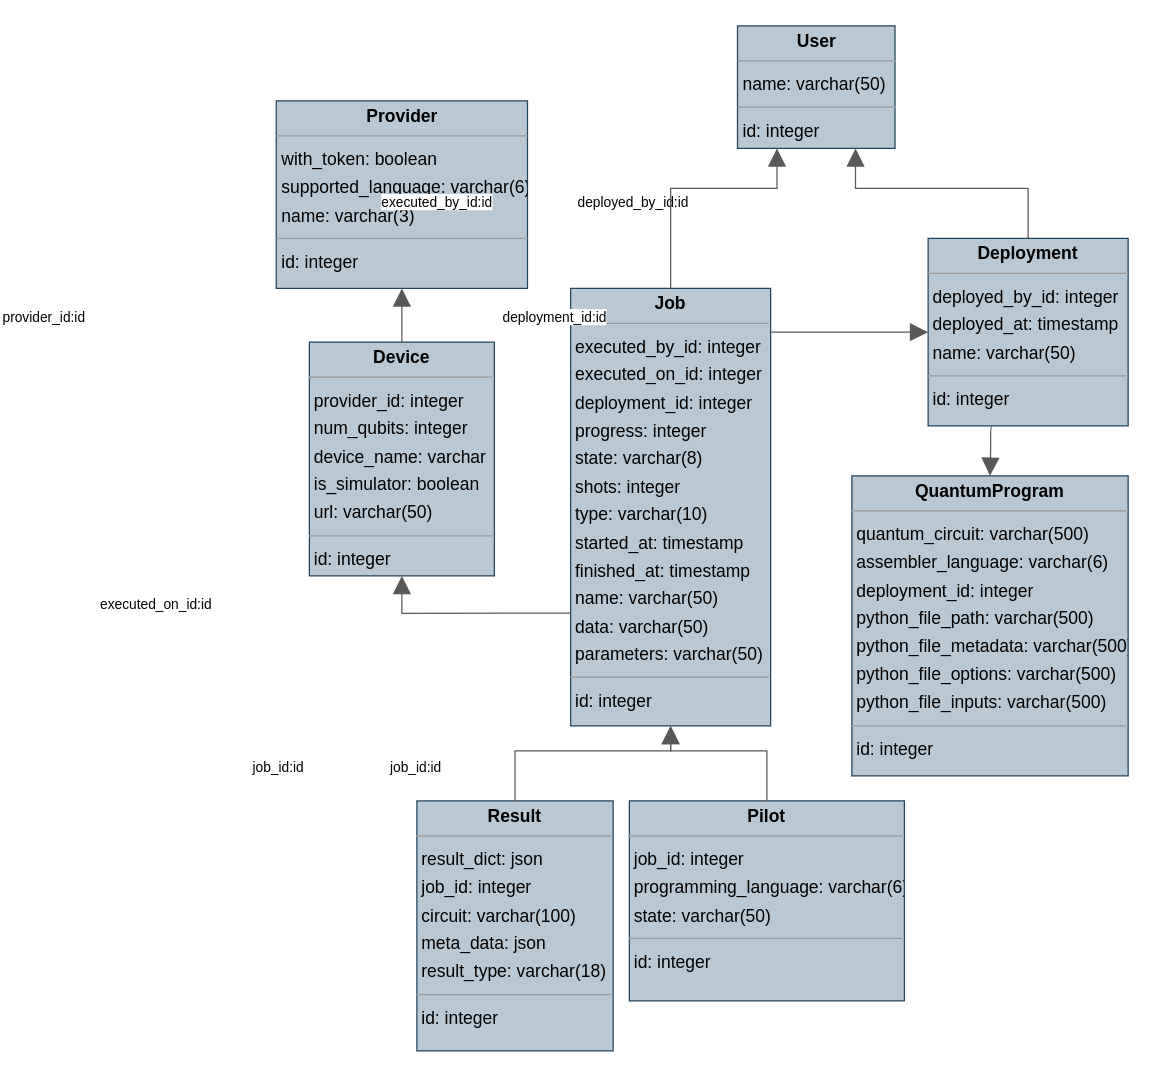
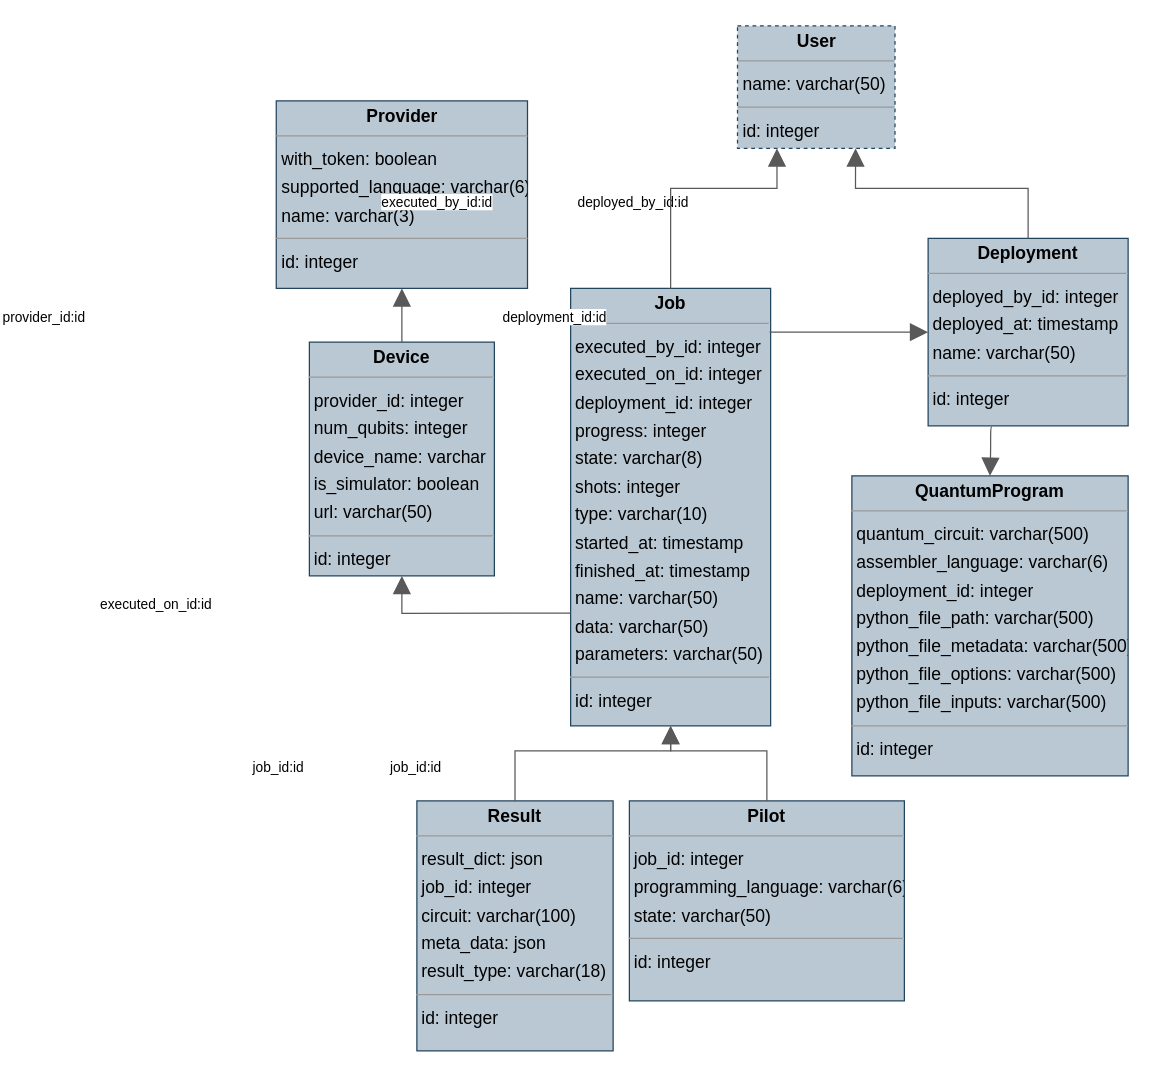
node "User name: varchar(50) id: integer": style solid -> dashed
